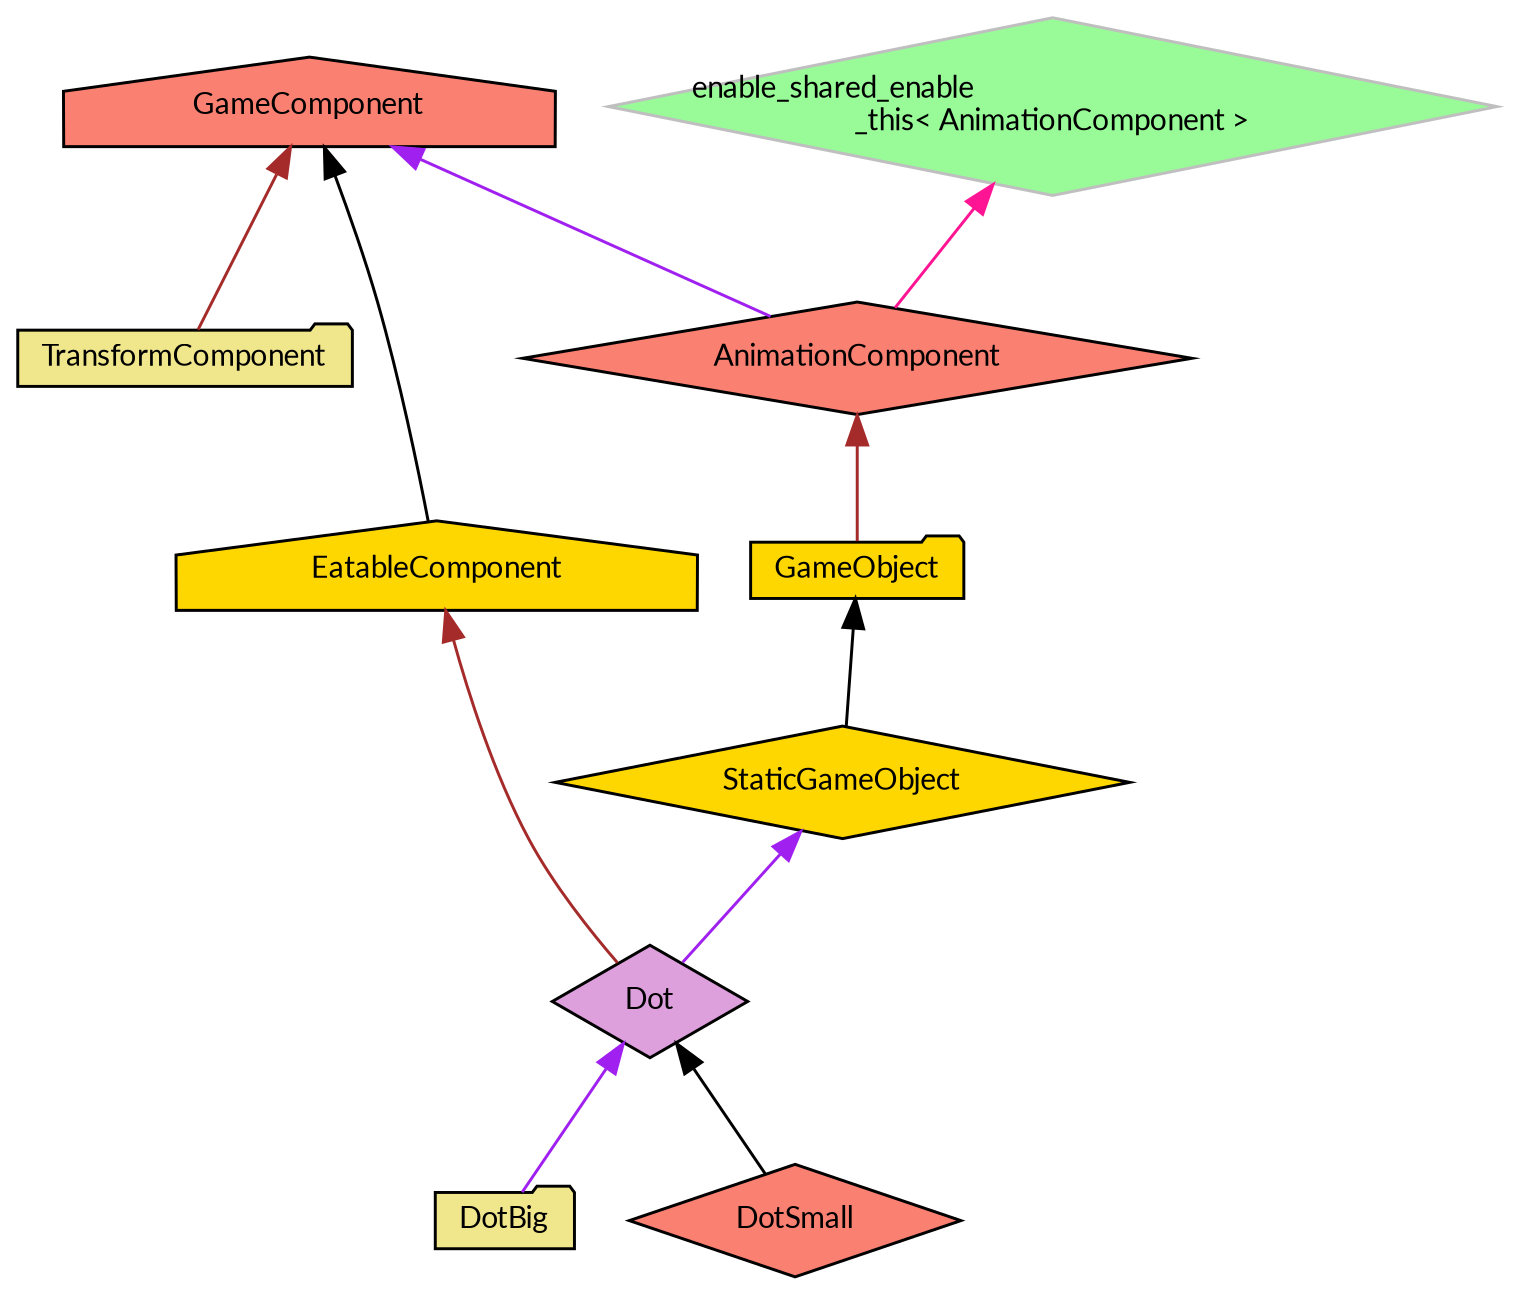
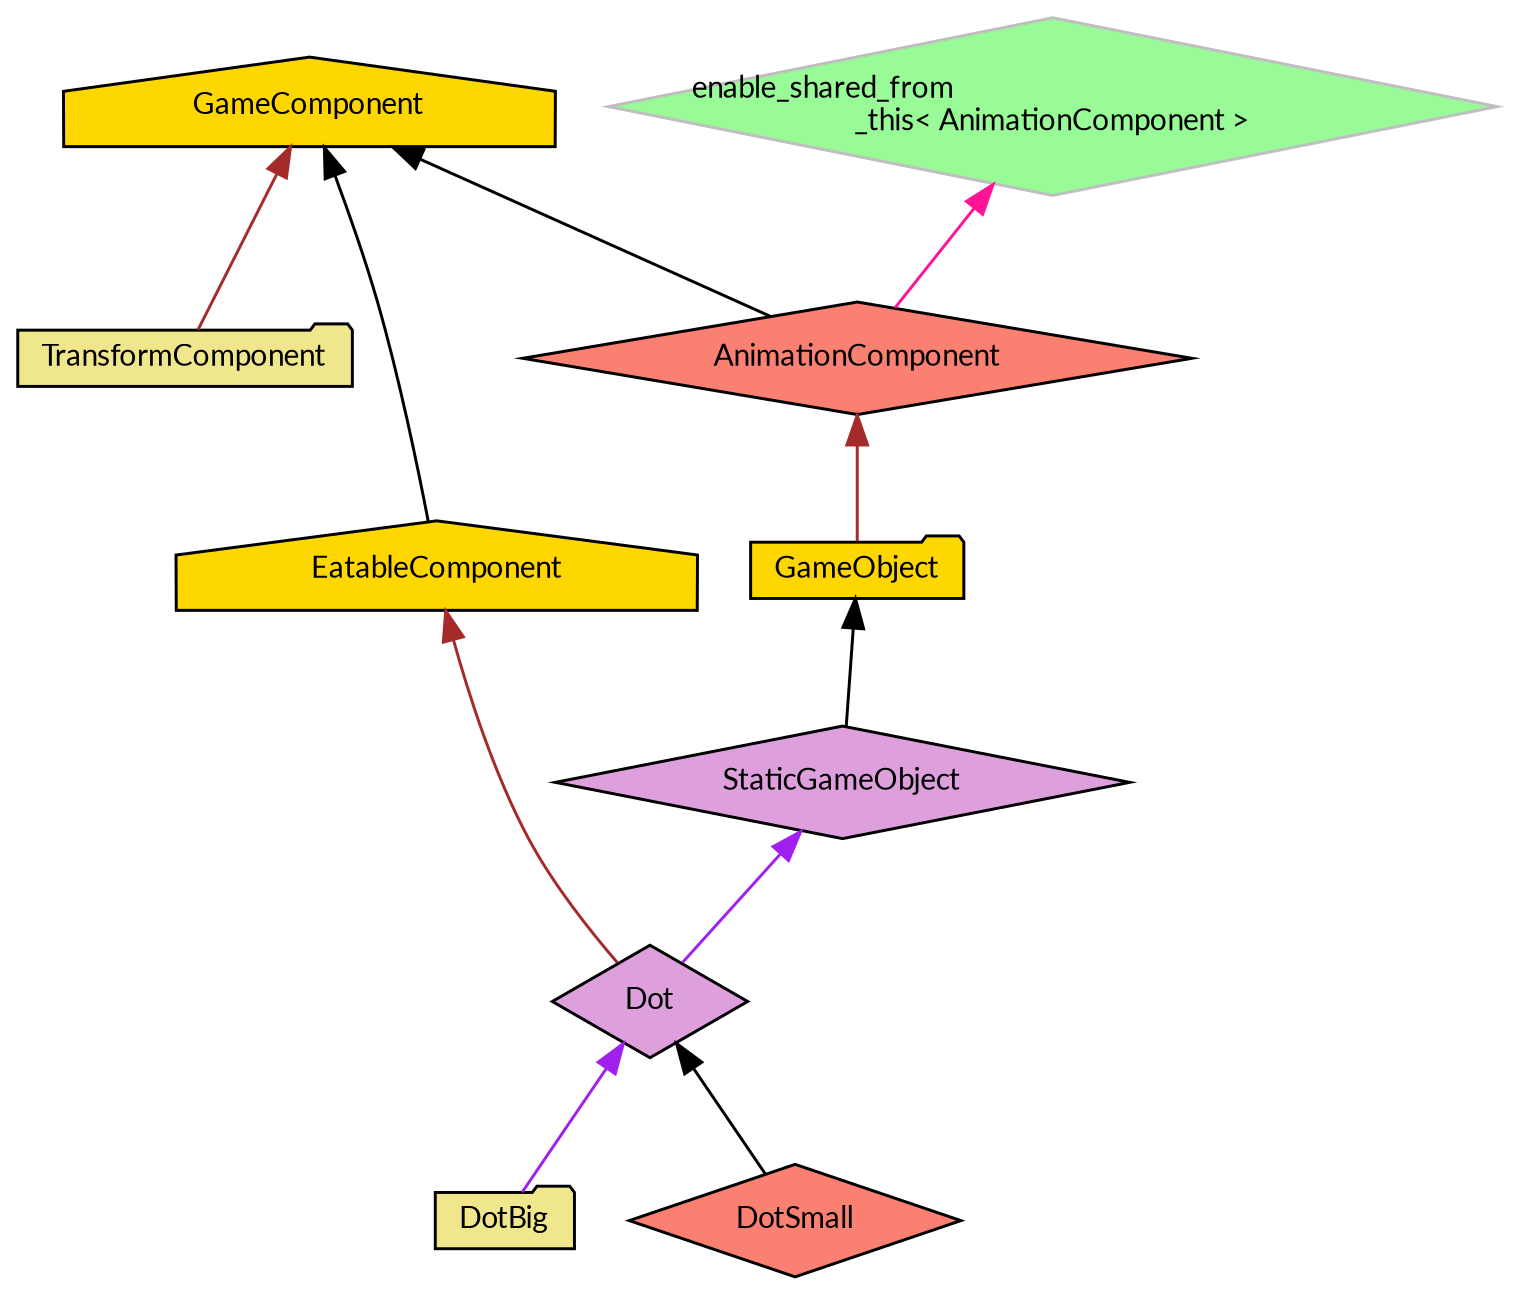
node "GameComponent": fillcolor salmon -> gold
node "enable_shared_enable _this< AnimationComponent >": label "enable_shared_enable _this< AnimationComponent >" -> "enable_shared_from _this< AnimationComponent >"
edge "AnimationComponent" -> "GameComponent": color purple -> black
node "StaticGameObject": fillcolor gold -> plum
